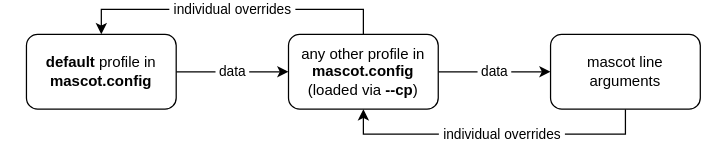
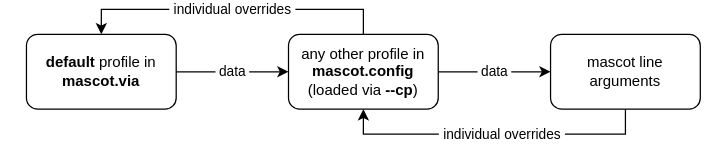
node "default profile in mascot.config": label "default profile in mascot.config" -> "default profile in mascot.via"
